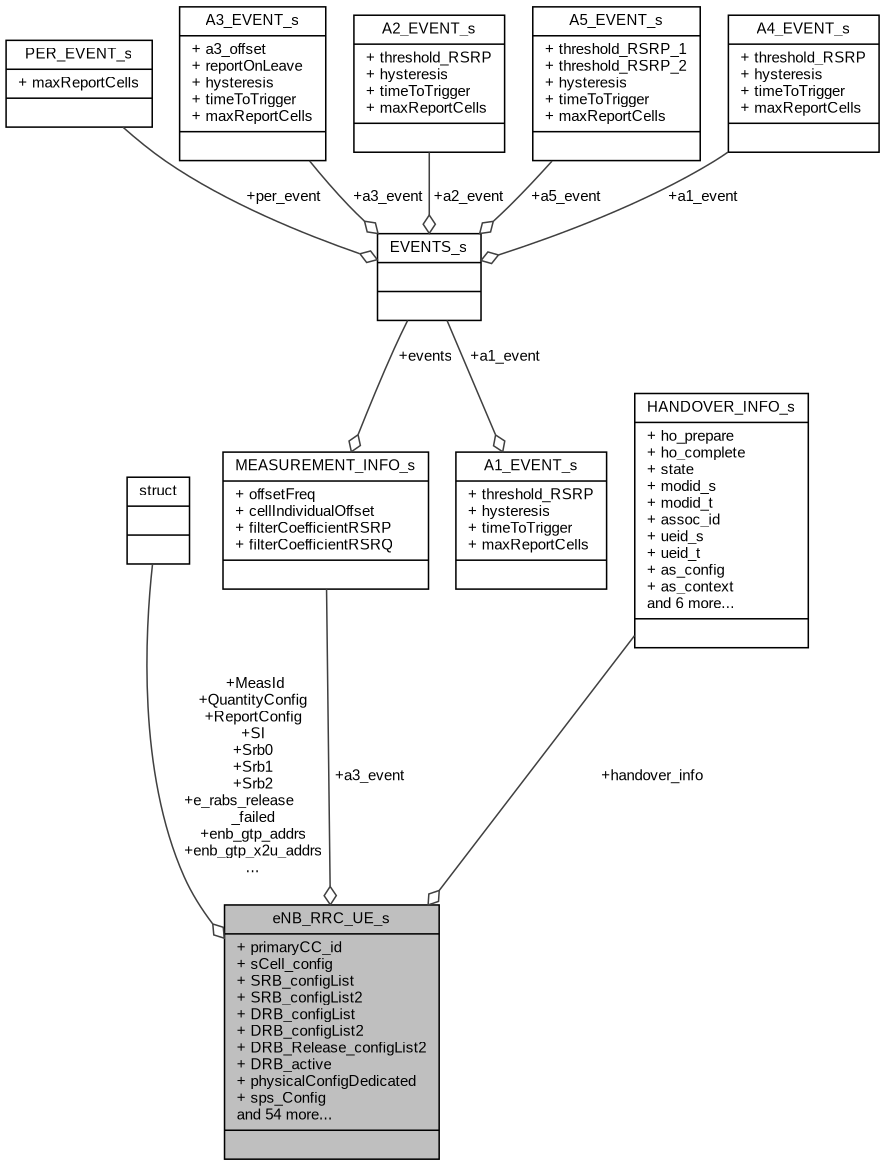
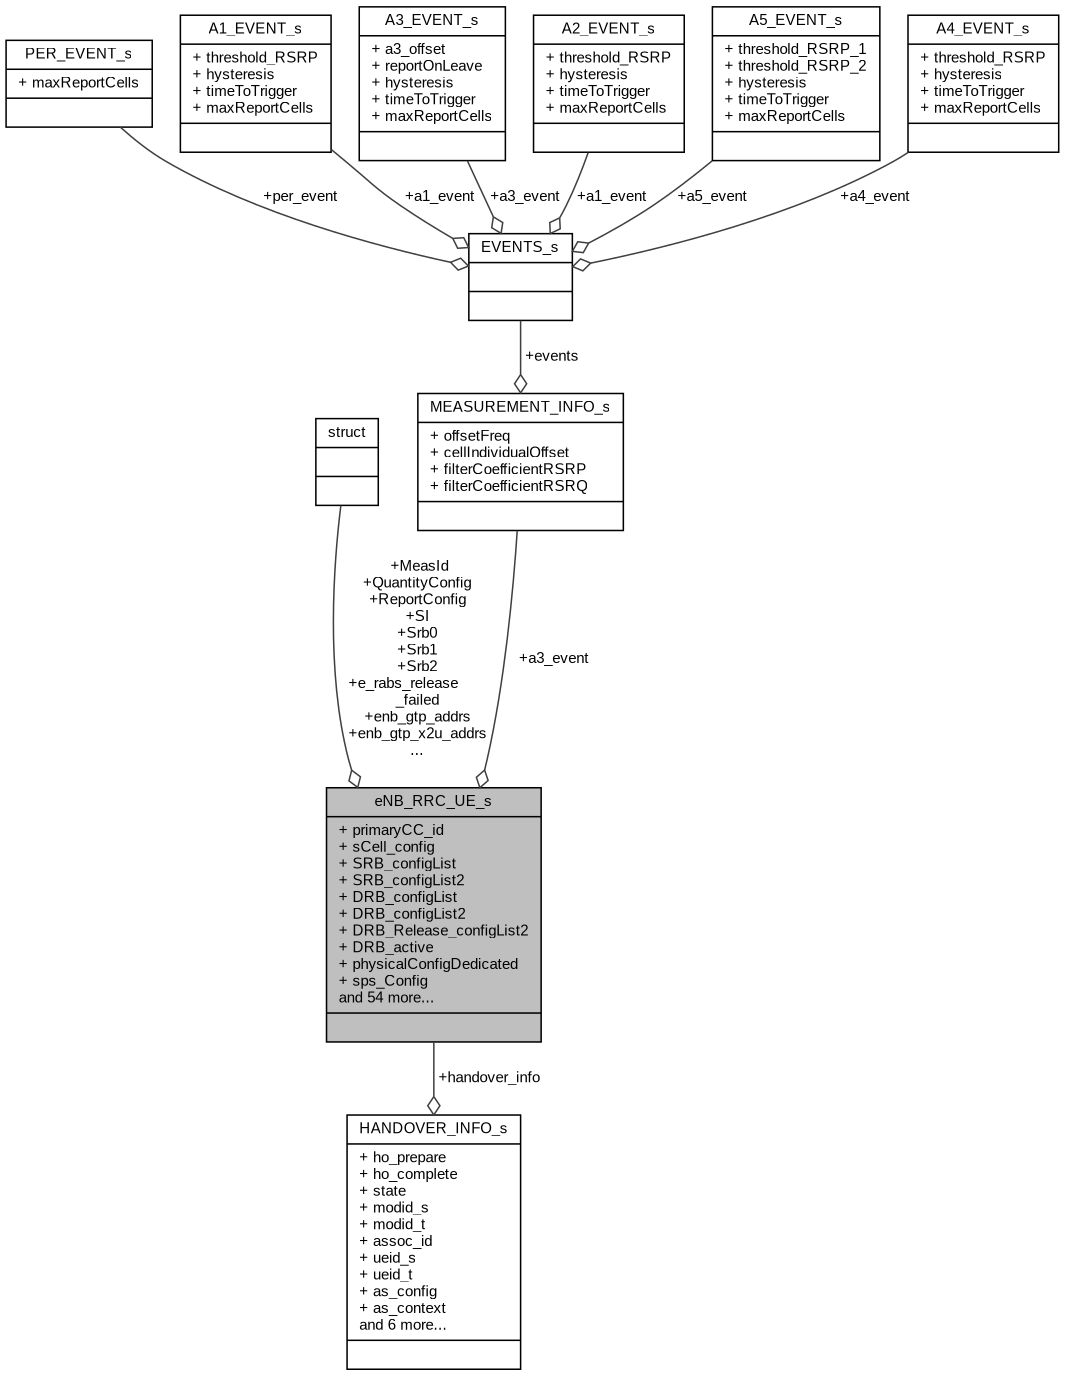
edge "A2_EVENT_s" -> "EVENTS_s": label " +a2_event" -> " +a1_event"
edge "A4_EVENT_s" -> "EVENTS_s": label " +a1_event" -> " +a4_event"
edge "EVENTS_s" -> "A1_EVENT_s": reversed
edge "HANDOVER_INFO_s" -> "eNB_RRC_UE_s": reversed
